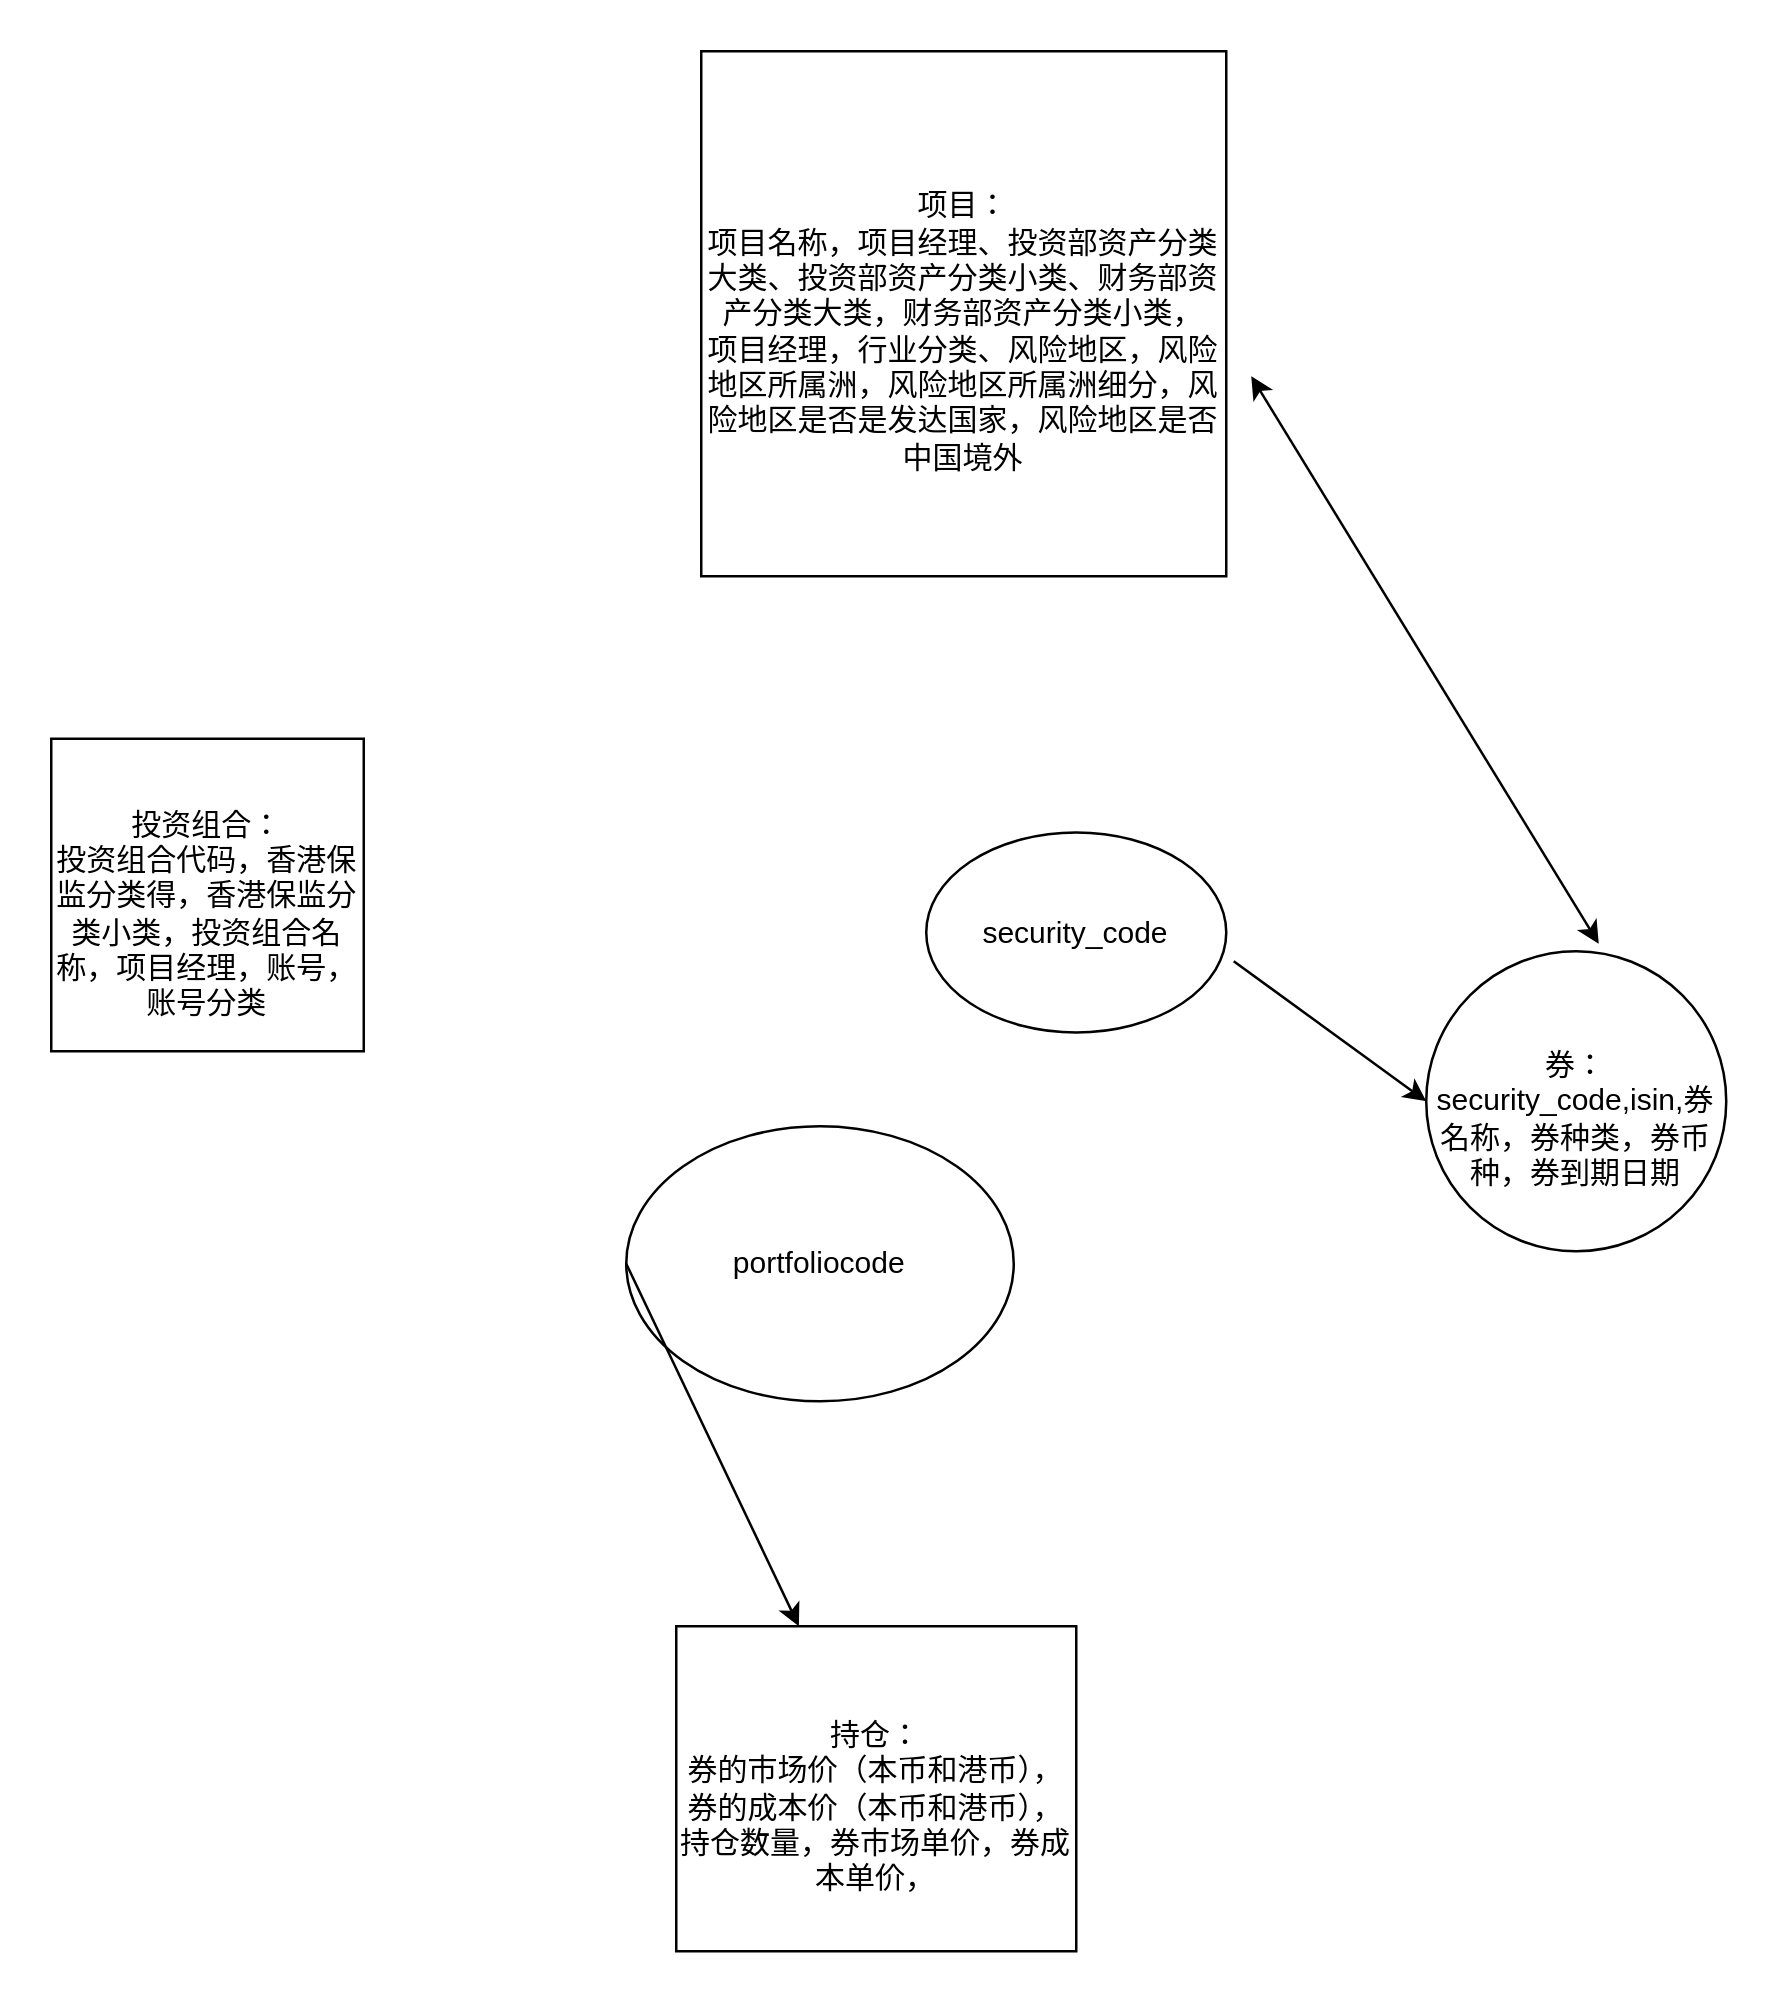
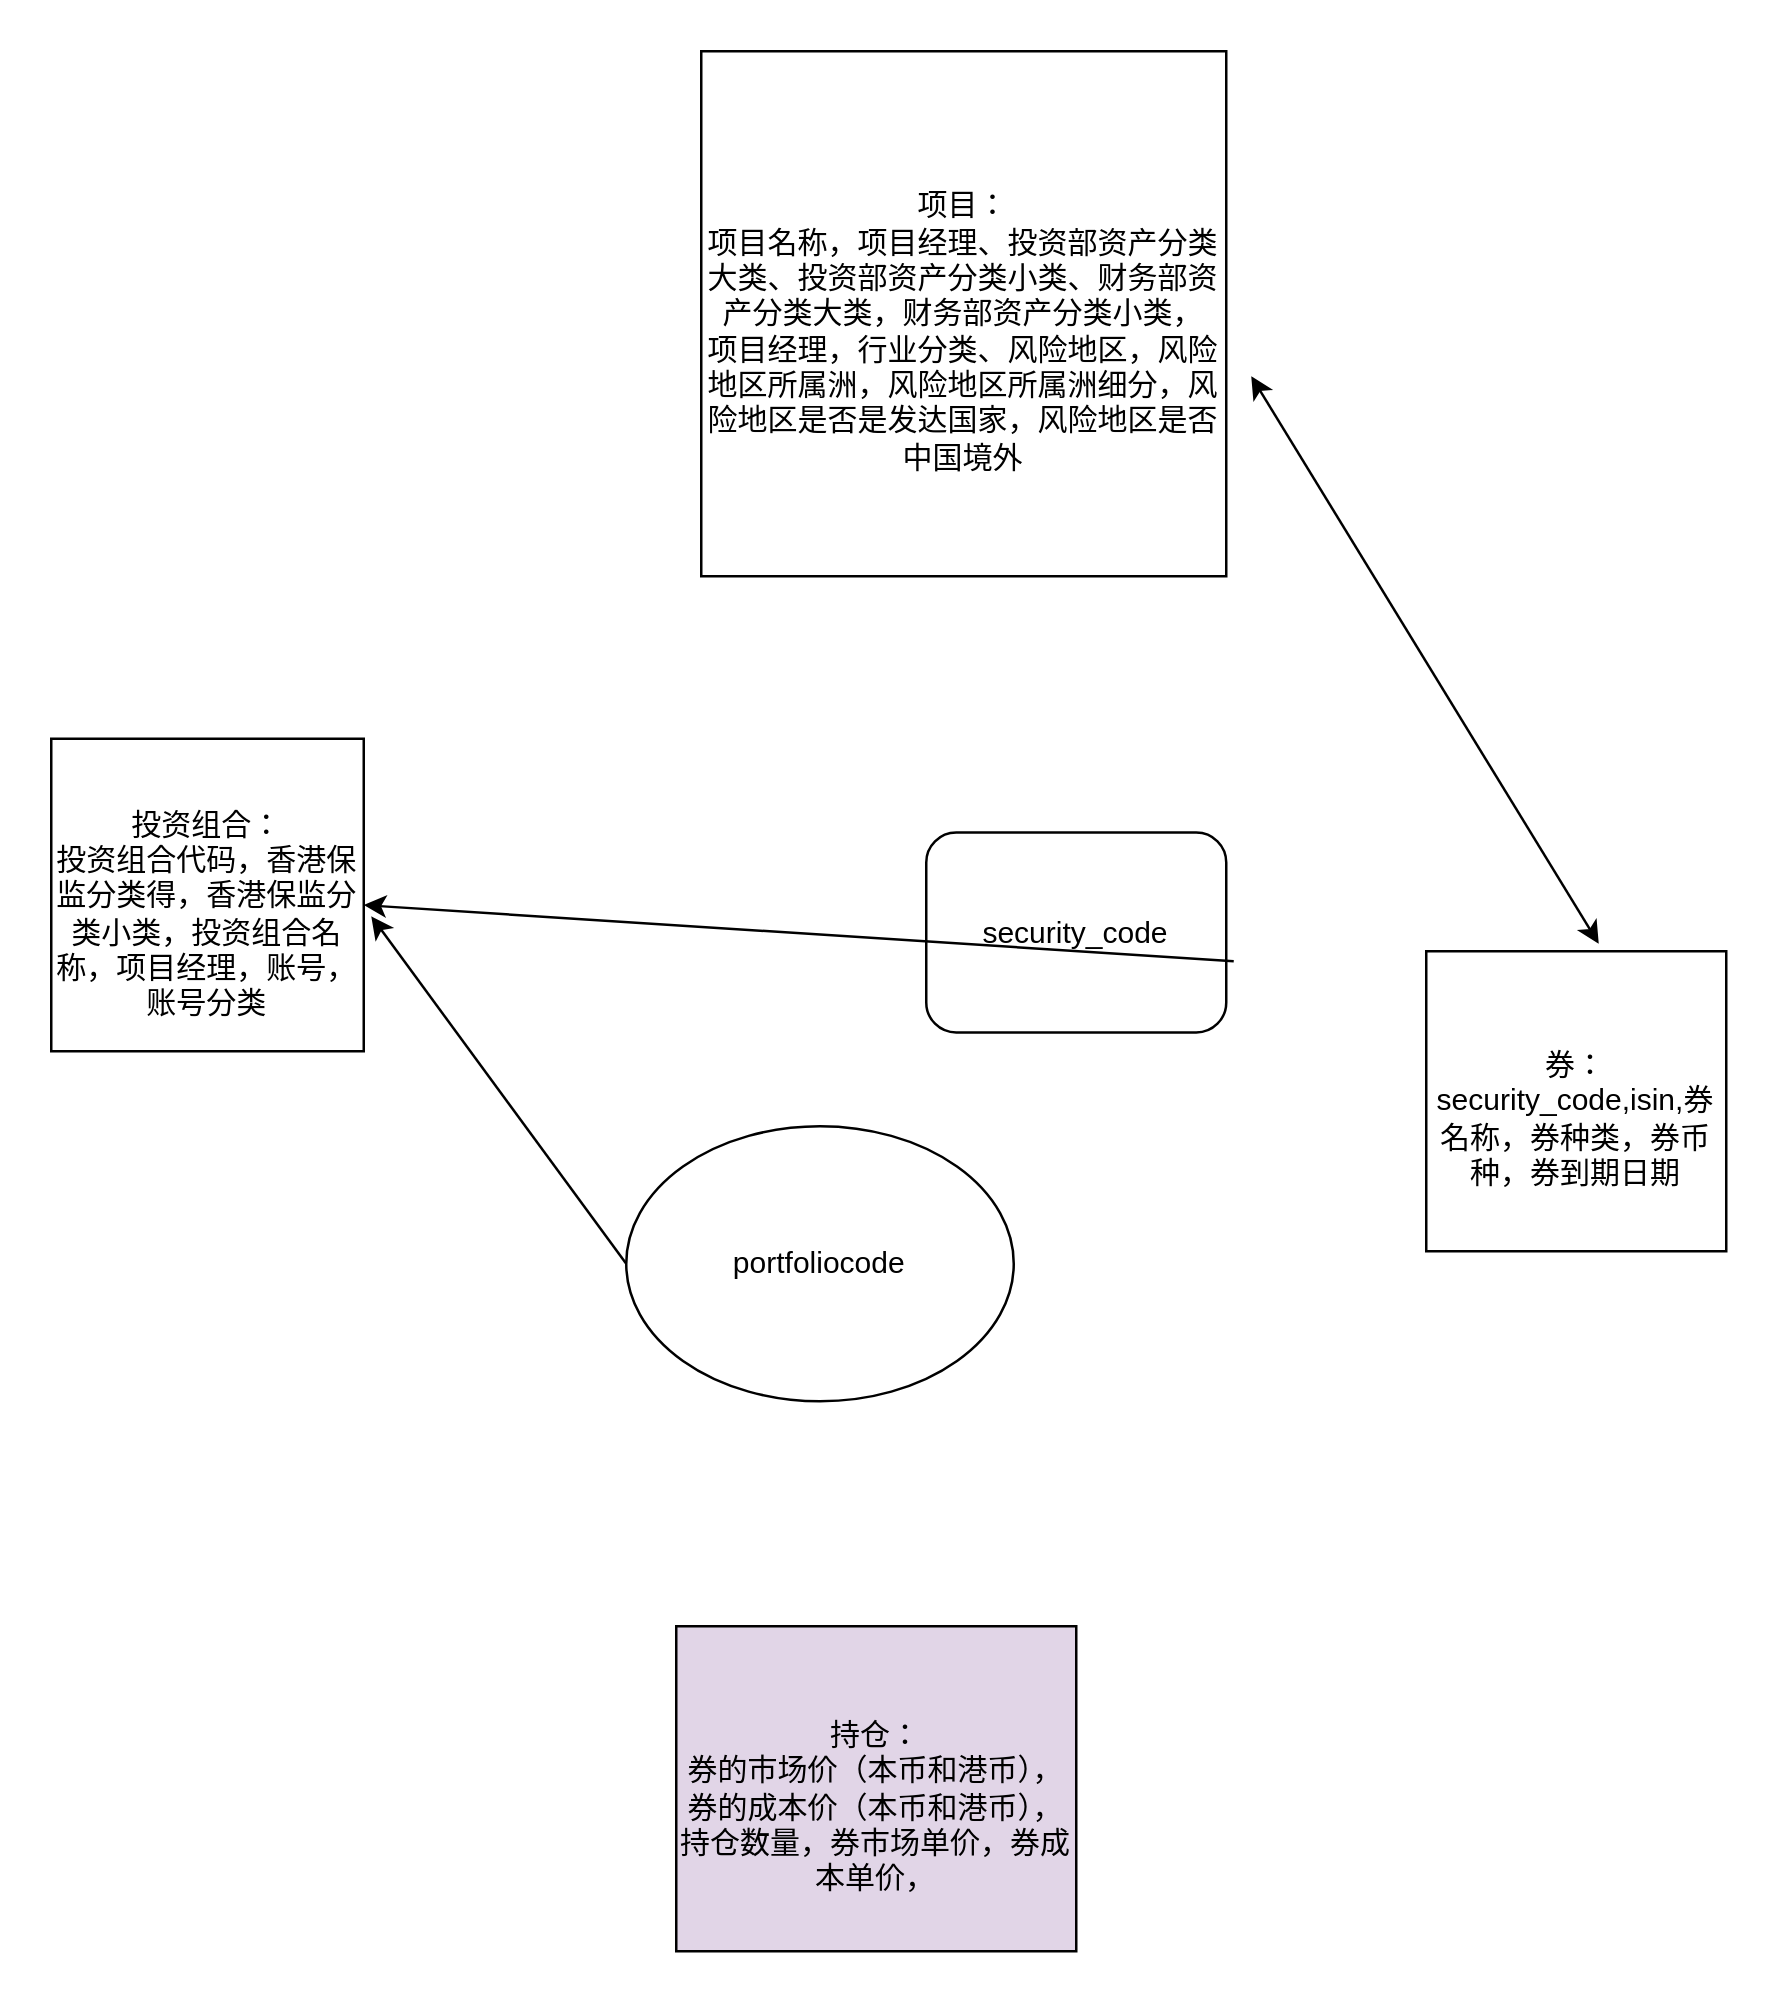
node "security_code": shape ellipse -> rounded rectangle
edge "security_code" -> "券： security_code,isin,券名称，券种类，券币种，券到期日期": now "security_code" -> "投资组合： 投资组合代码，香港保监分类得，香港保监分类小类，投资组合名称，项目经理，账号，账号分类"
node "券： security_code,isin,券名称，券种类，券币种，券到期日期": shape ellipse -> rectangle
edge "portfoliocode" -> "持仓： 券的市场价（本币和港币），券的成本价（本币和港币）， 持仓数量，券市场单价，券成本单价，": now "portfoliocode" -> "投资组合： 投资组合代码，香港保监分类得，香港保监分类小类，投资组合名称，项目经理，账号，账号分类"
node "持仓： 券的市场价（本币和港币），券的成本价（本币和港币）， 持仓数量，券市场单价，券成本单价，": fillcolor #ffffff -> #e1d5e7
